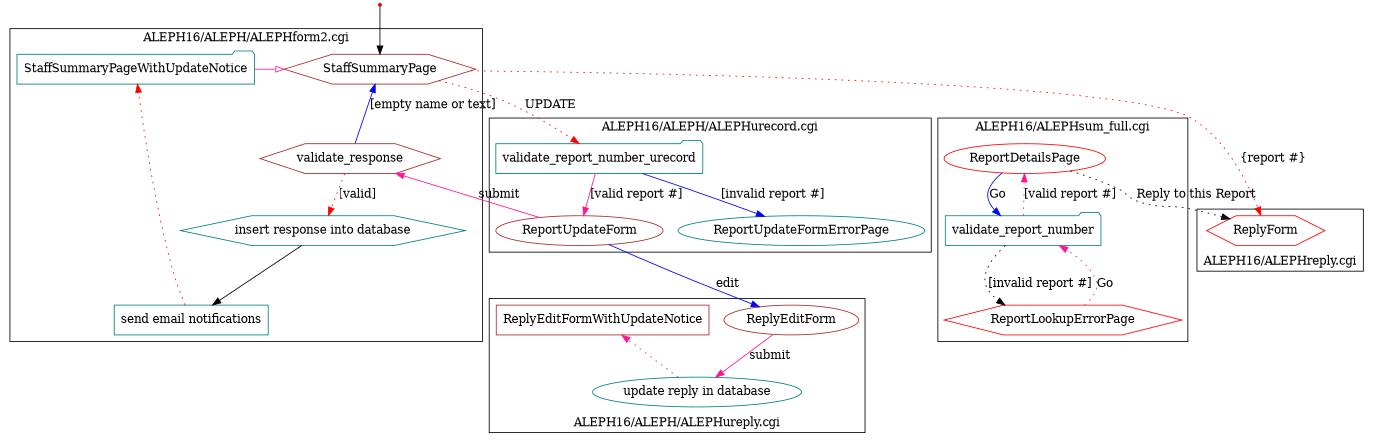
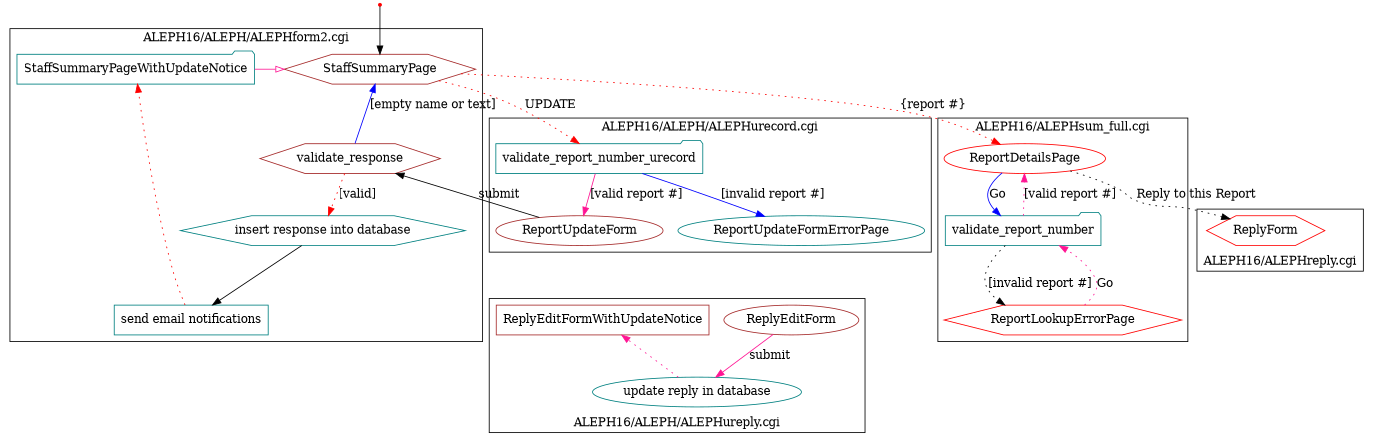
edge "StaffSummaryPage" -> "ReplyForm": now "StaffSummaryPage" -> "ReportDetailsPage"
edge "ReportUpdateForm" -> "validate_response": color deeppink -> black
edge "ReportUpdateForm" -> "ReplyEditForm": removed, label "edit"
